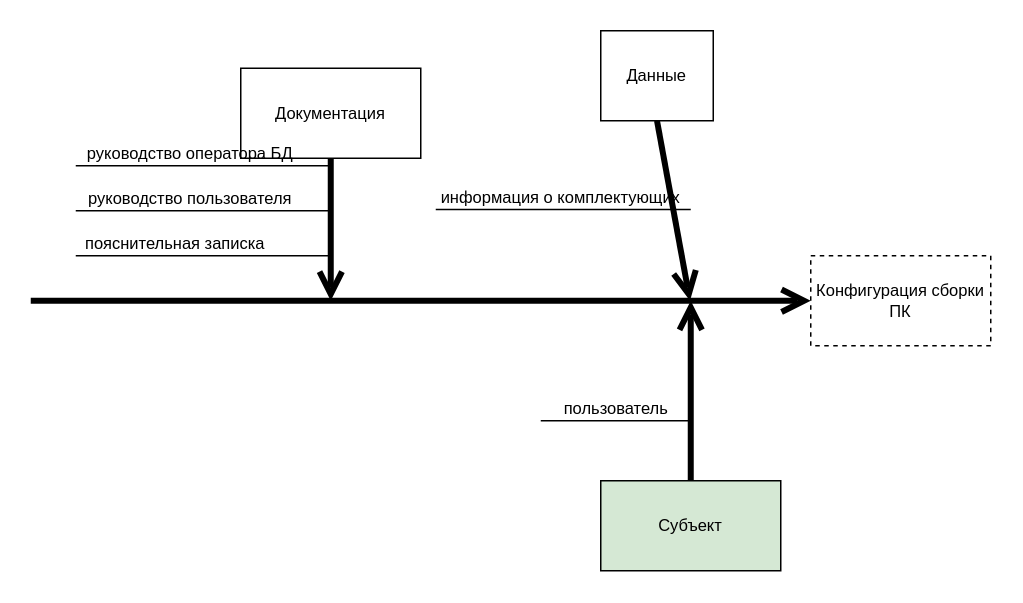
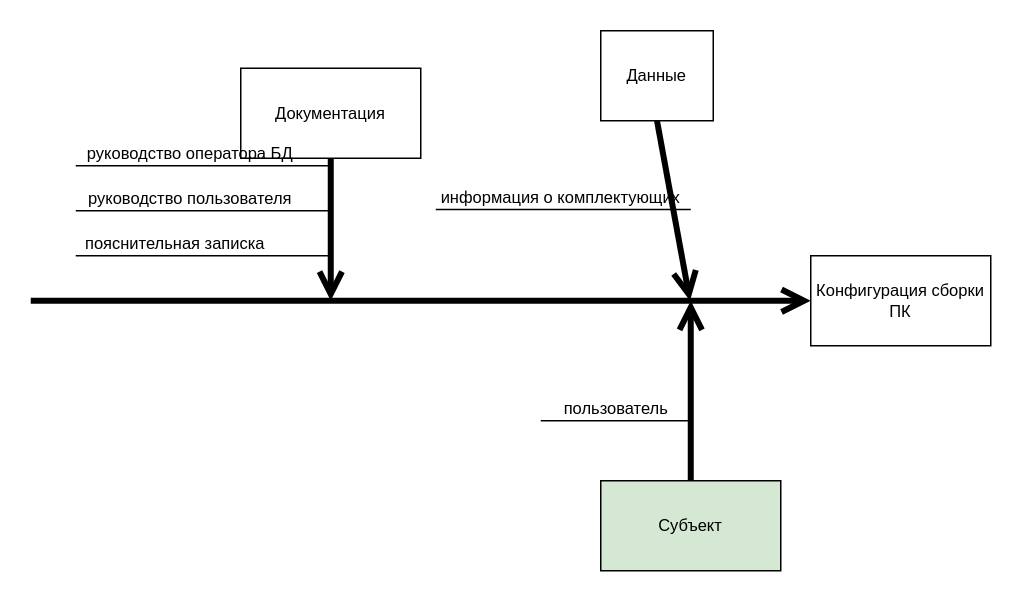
node "Конфигурация сборки ПК": style dashed -> solid
